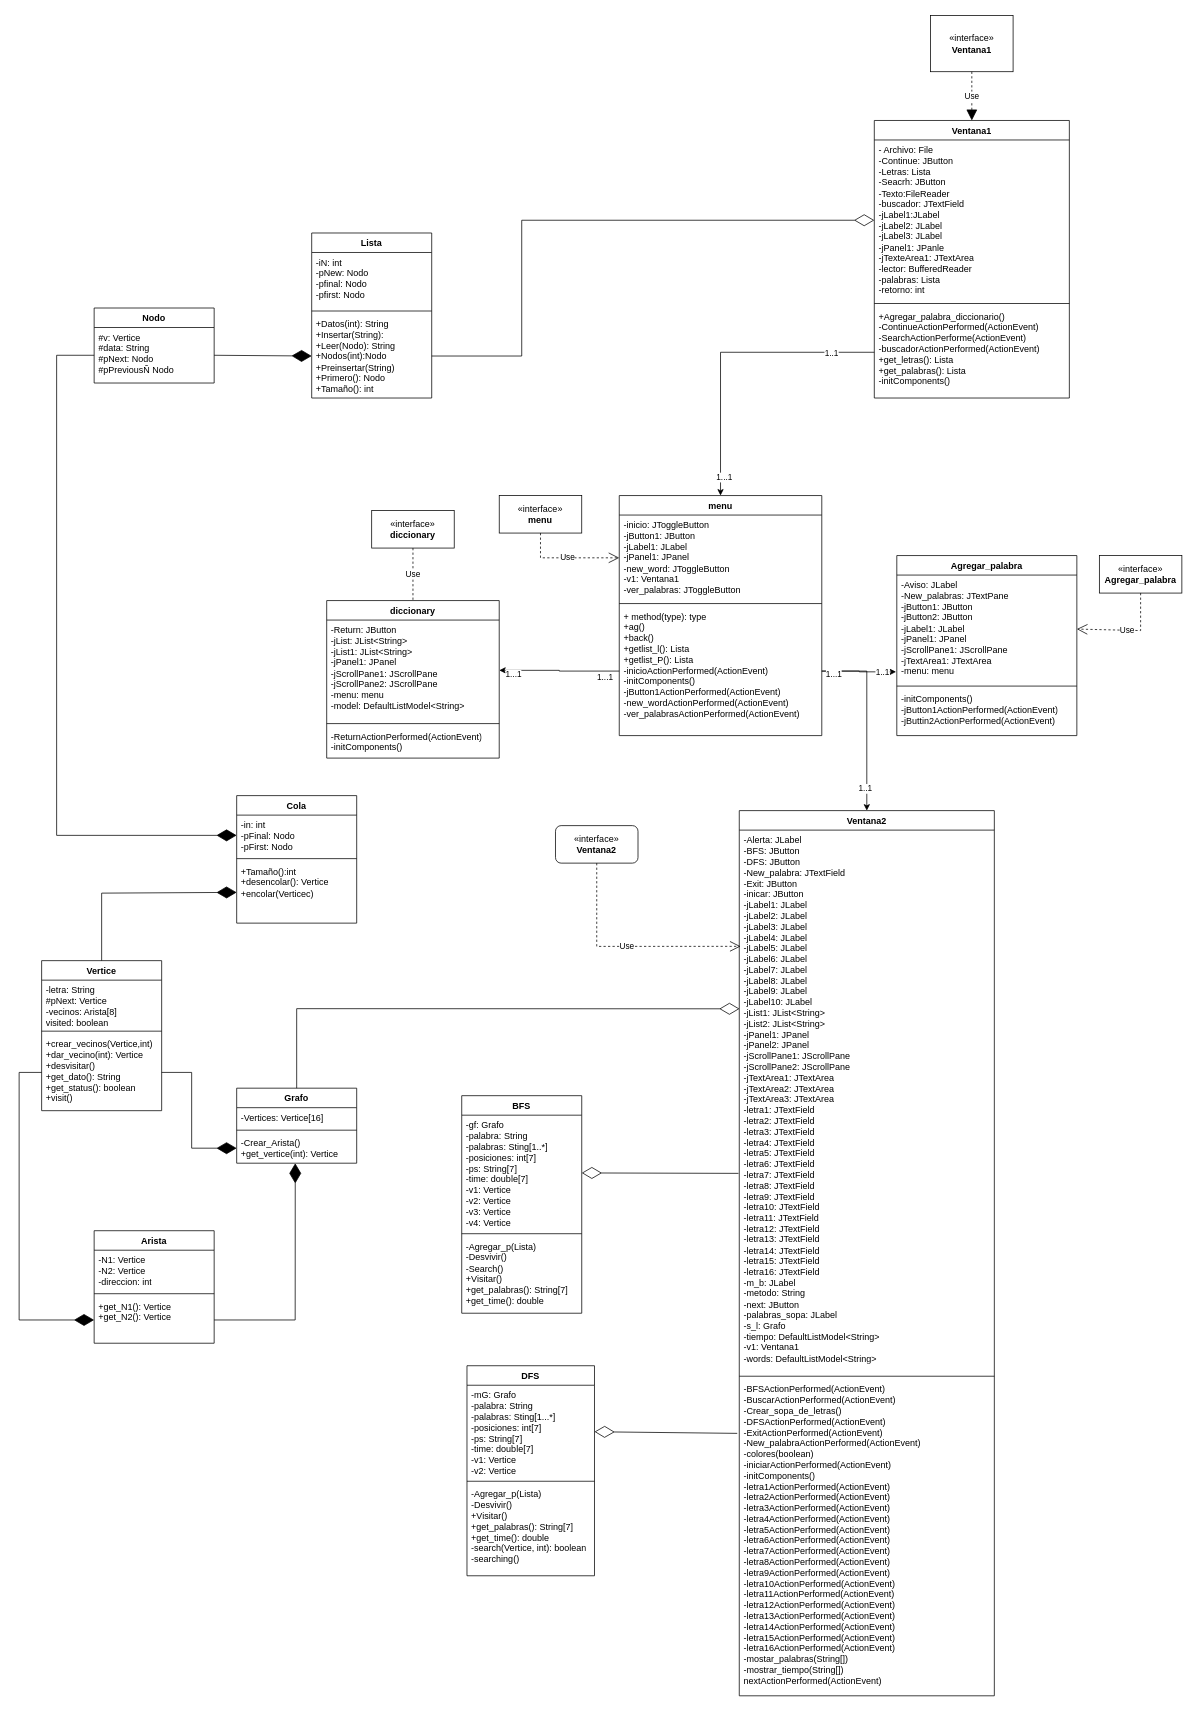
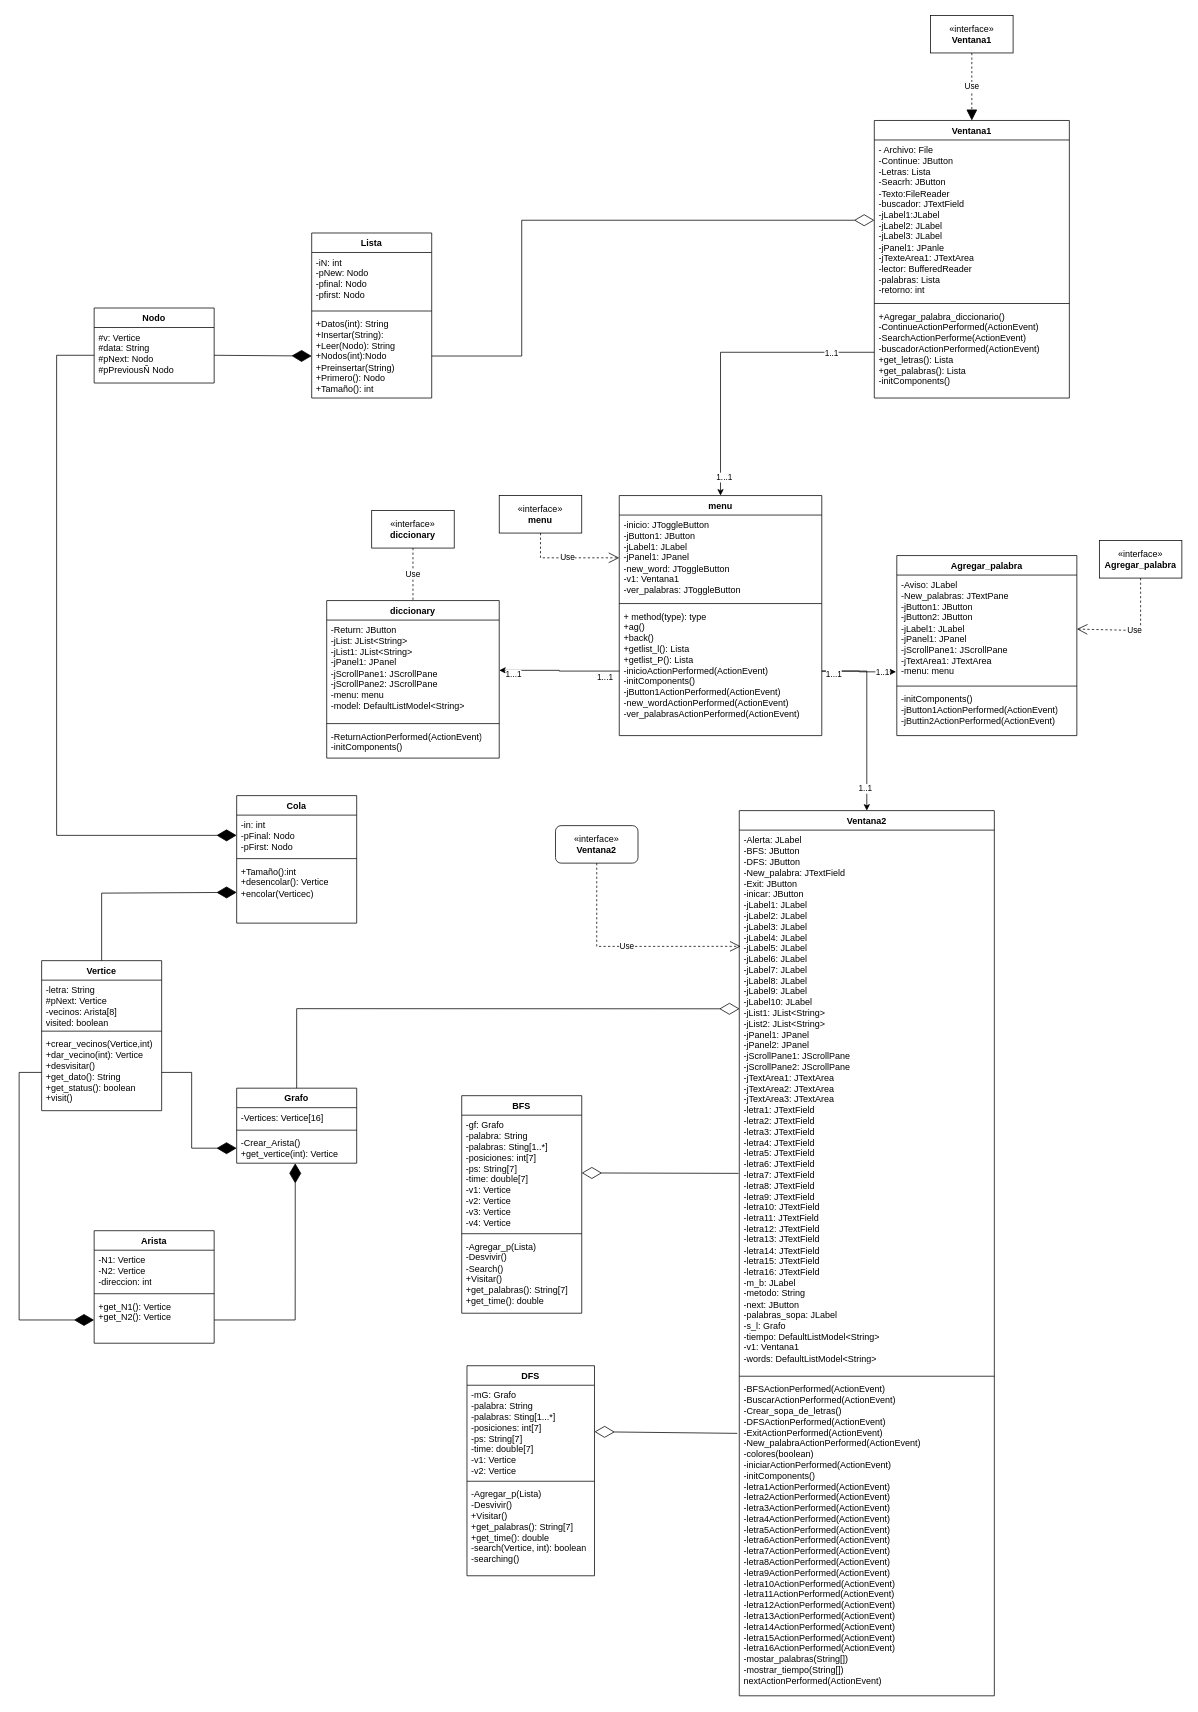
node "«interface» Ventana1": size 83x56 -> 83x38
node "«interface» Agregar_palabra": moved (1140, 574) -> (1140, 559)
